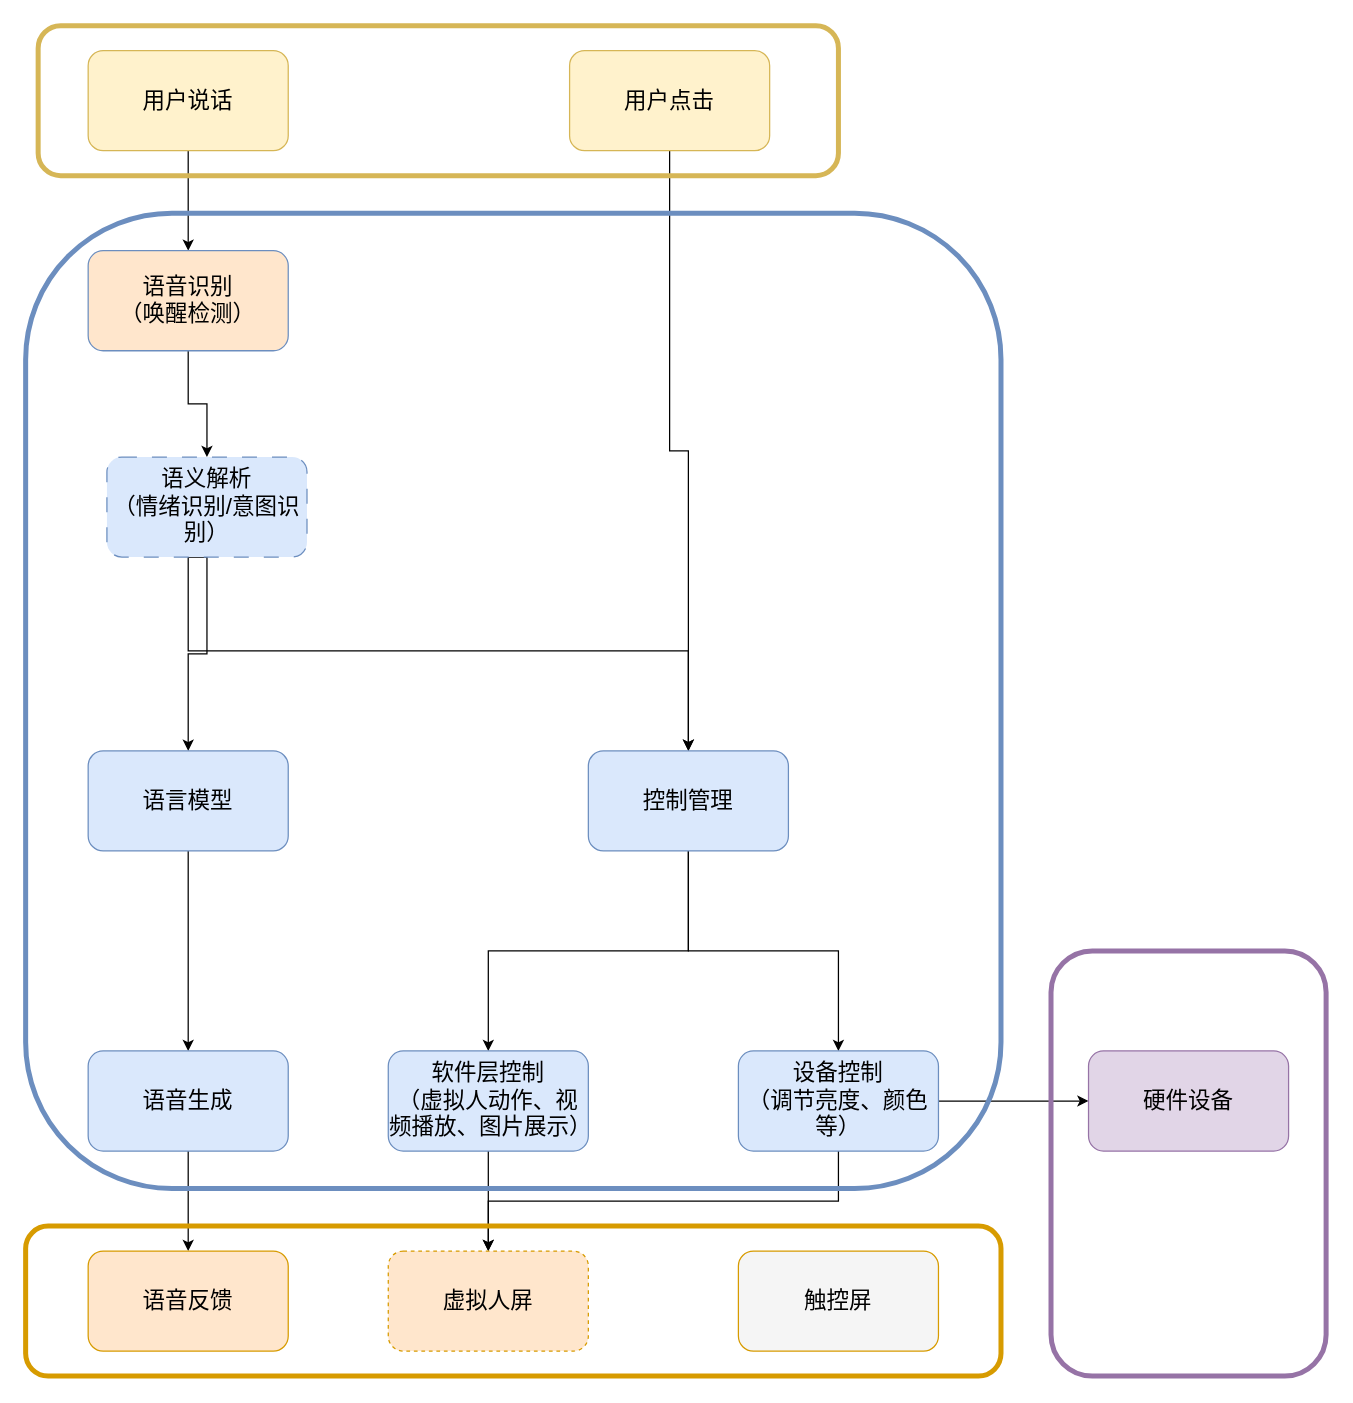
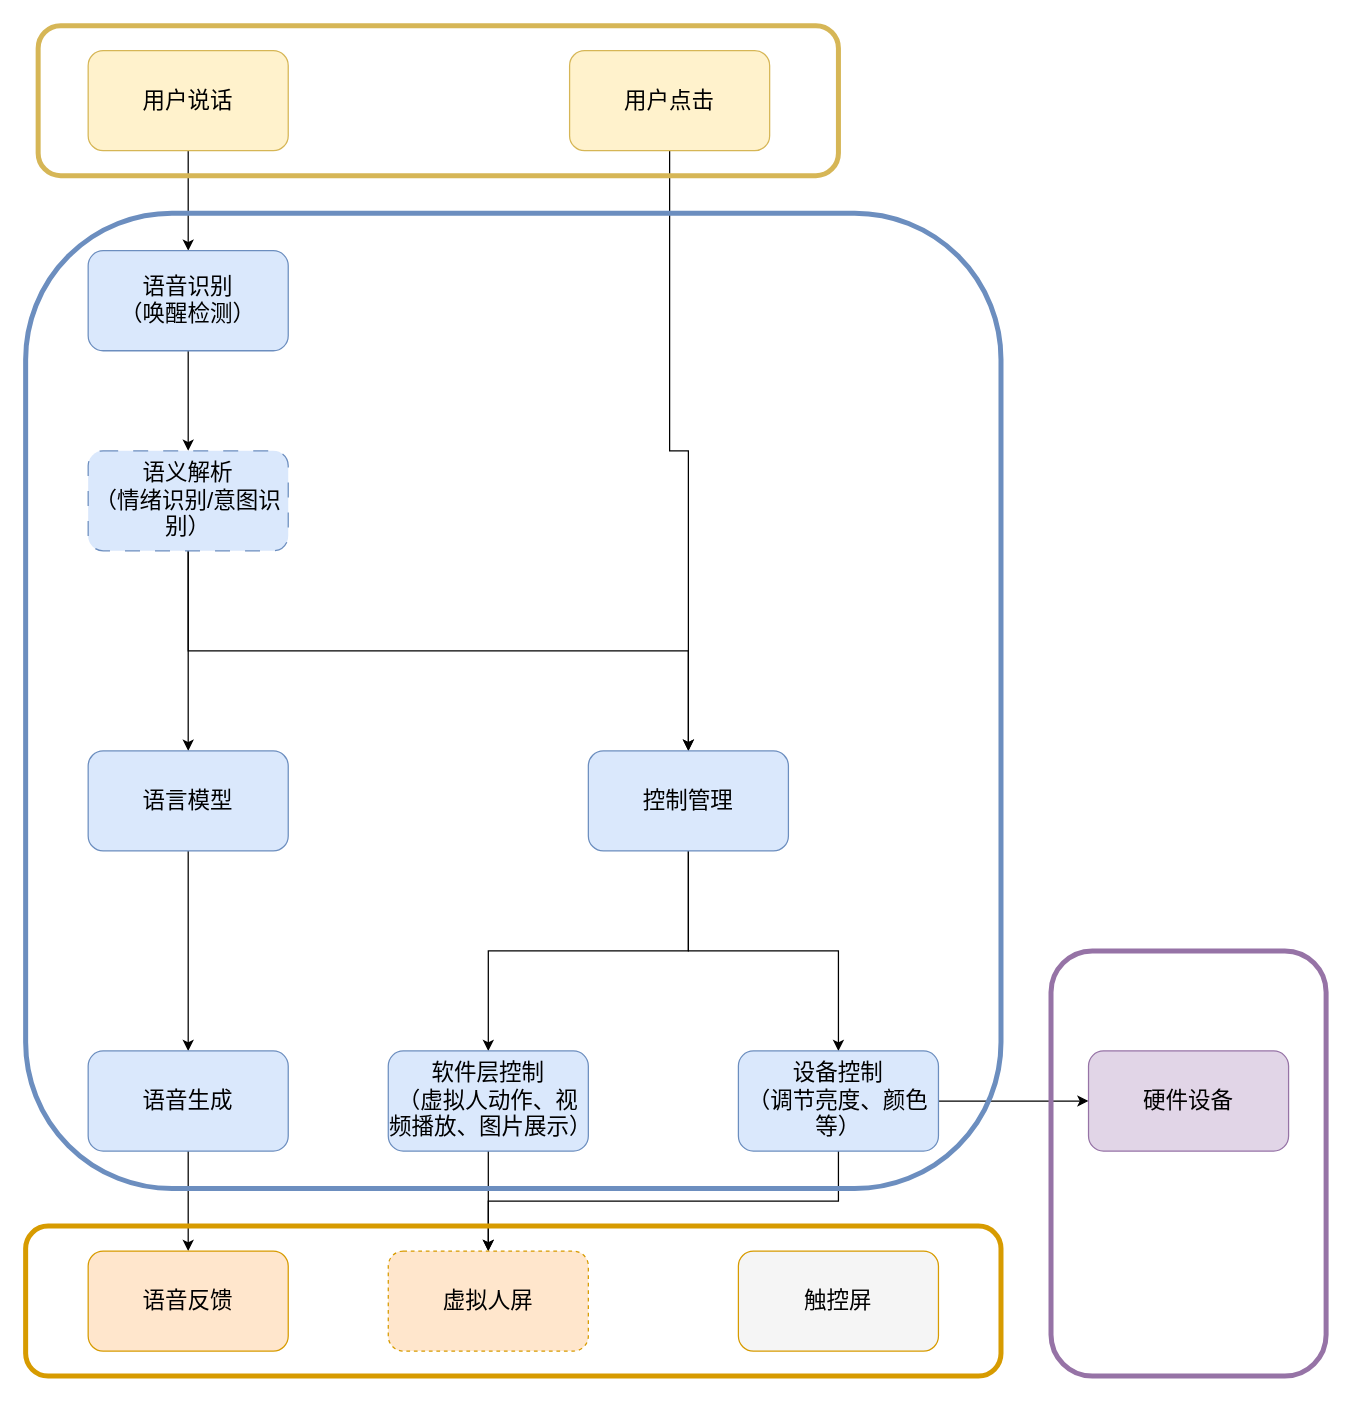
node "语音识别 （唤醒检测）": fillcolor #ffe6cc -> #dae8fc
node "语义解析 （情绪识别/意图识别）": moved (207, 507) -> (188, 501)
